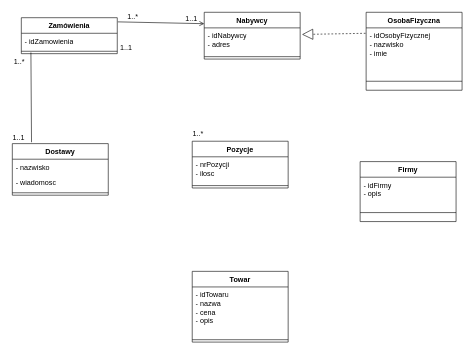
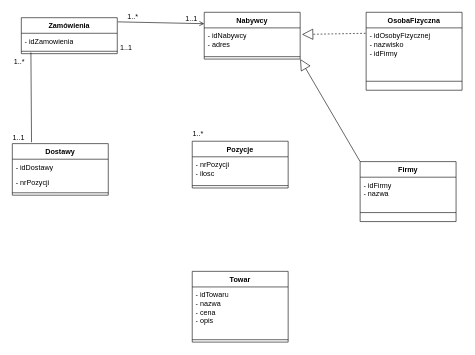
node "- idOsobyFizycznej - nazwisko - imie": label "- idOsobyFizycznej - nazwisko - imie" -> "- idOsobyFizycznej - nazwisko - idFirmy"
edge "Firmy" -> "Nabywcy": added
node "- nazwisko": label "- nazwisko" -> "- idDostawy"
node "- wiadomosc": label "- wiadomosc" -> "- nrPozycji"
node "- idFirmy - opis": label "- idFirmy - opis" -> "- idFirmy - nazwa"
